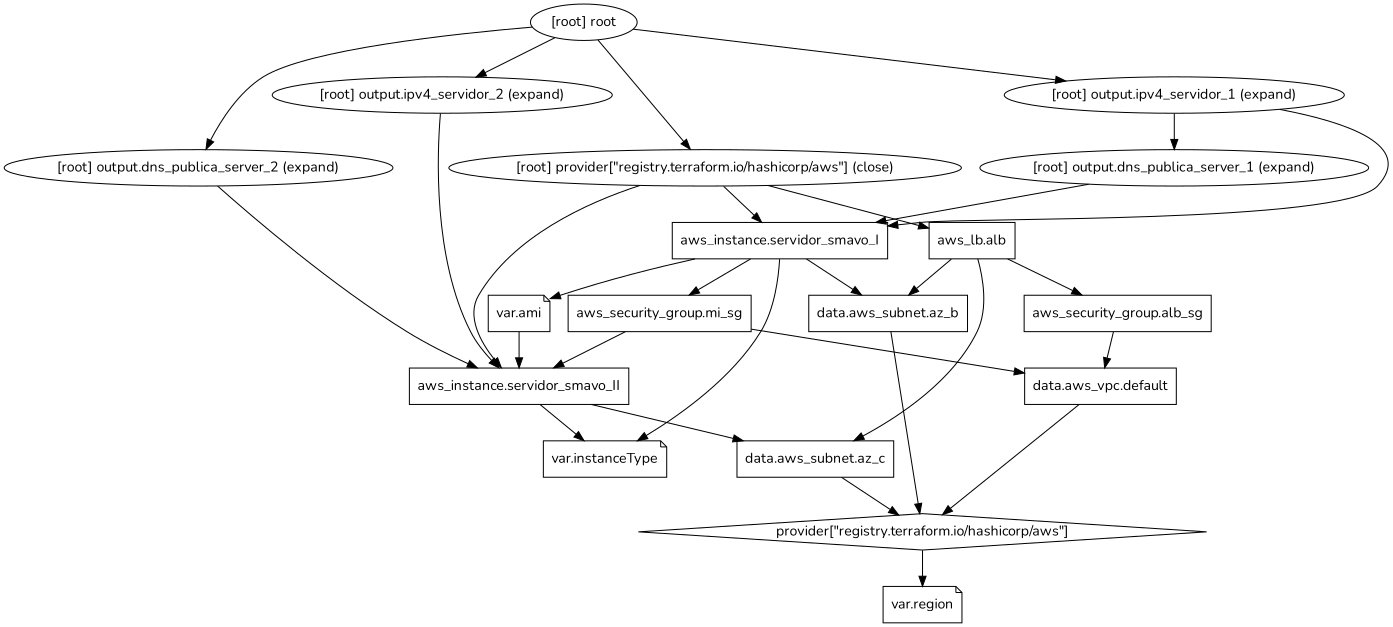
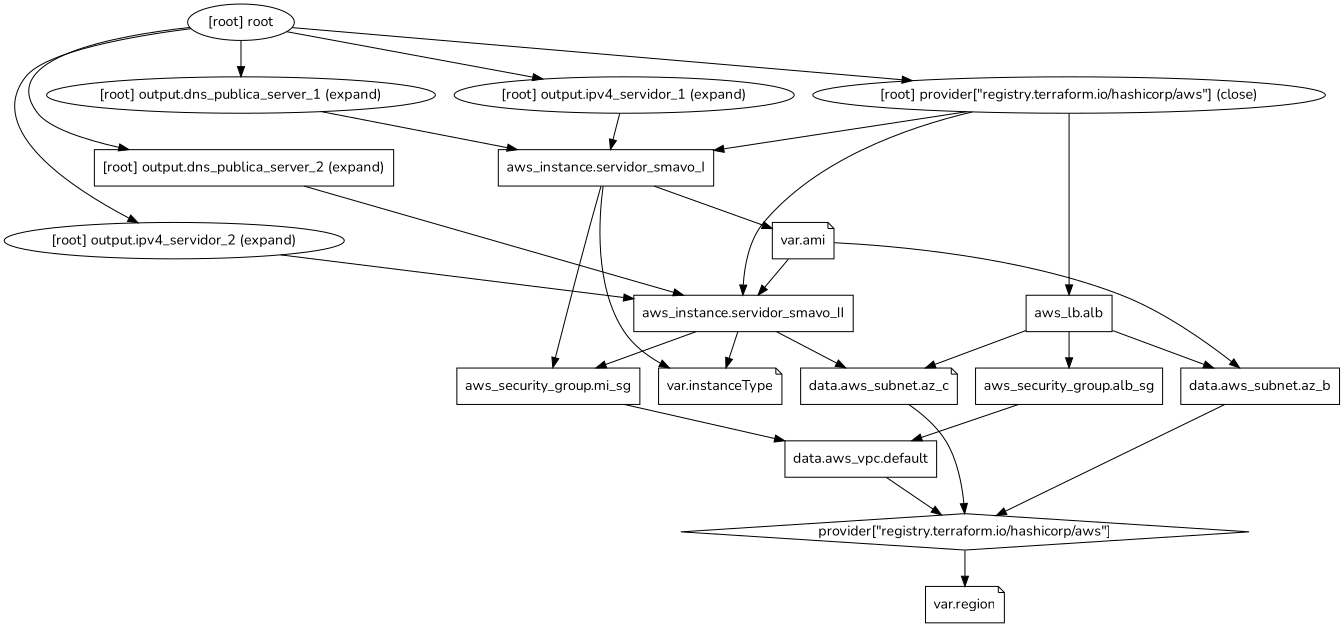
edge "[root] output.ipv4_servidor_1 (expand)" -> "[root] output.dns_publica_server_1 (expand)": now "[root] root" -> "[root] output.dns_publica_server_1 (expand)"
node "[root] output.dns_publica_server_2 (expand)": shape ellipse -> box
edge "aws_instance.servidor_smavo_I" -> "data.aws_subnet.az_b": now "var.ami" -> "data.aws_subnet.az_b"
edge "aws_security_group.mi_sg" -> "aws_instance.servidor_smavo_II": reversed
node "data.aws_subnet.az_c": shape box -> note
